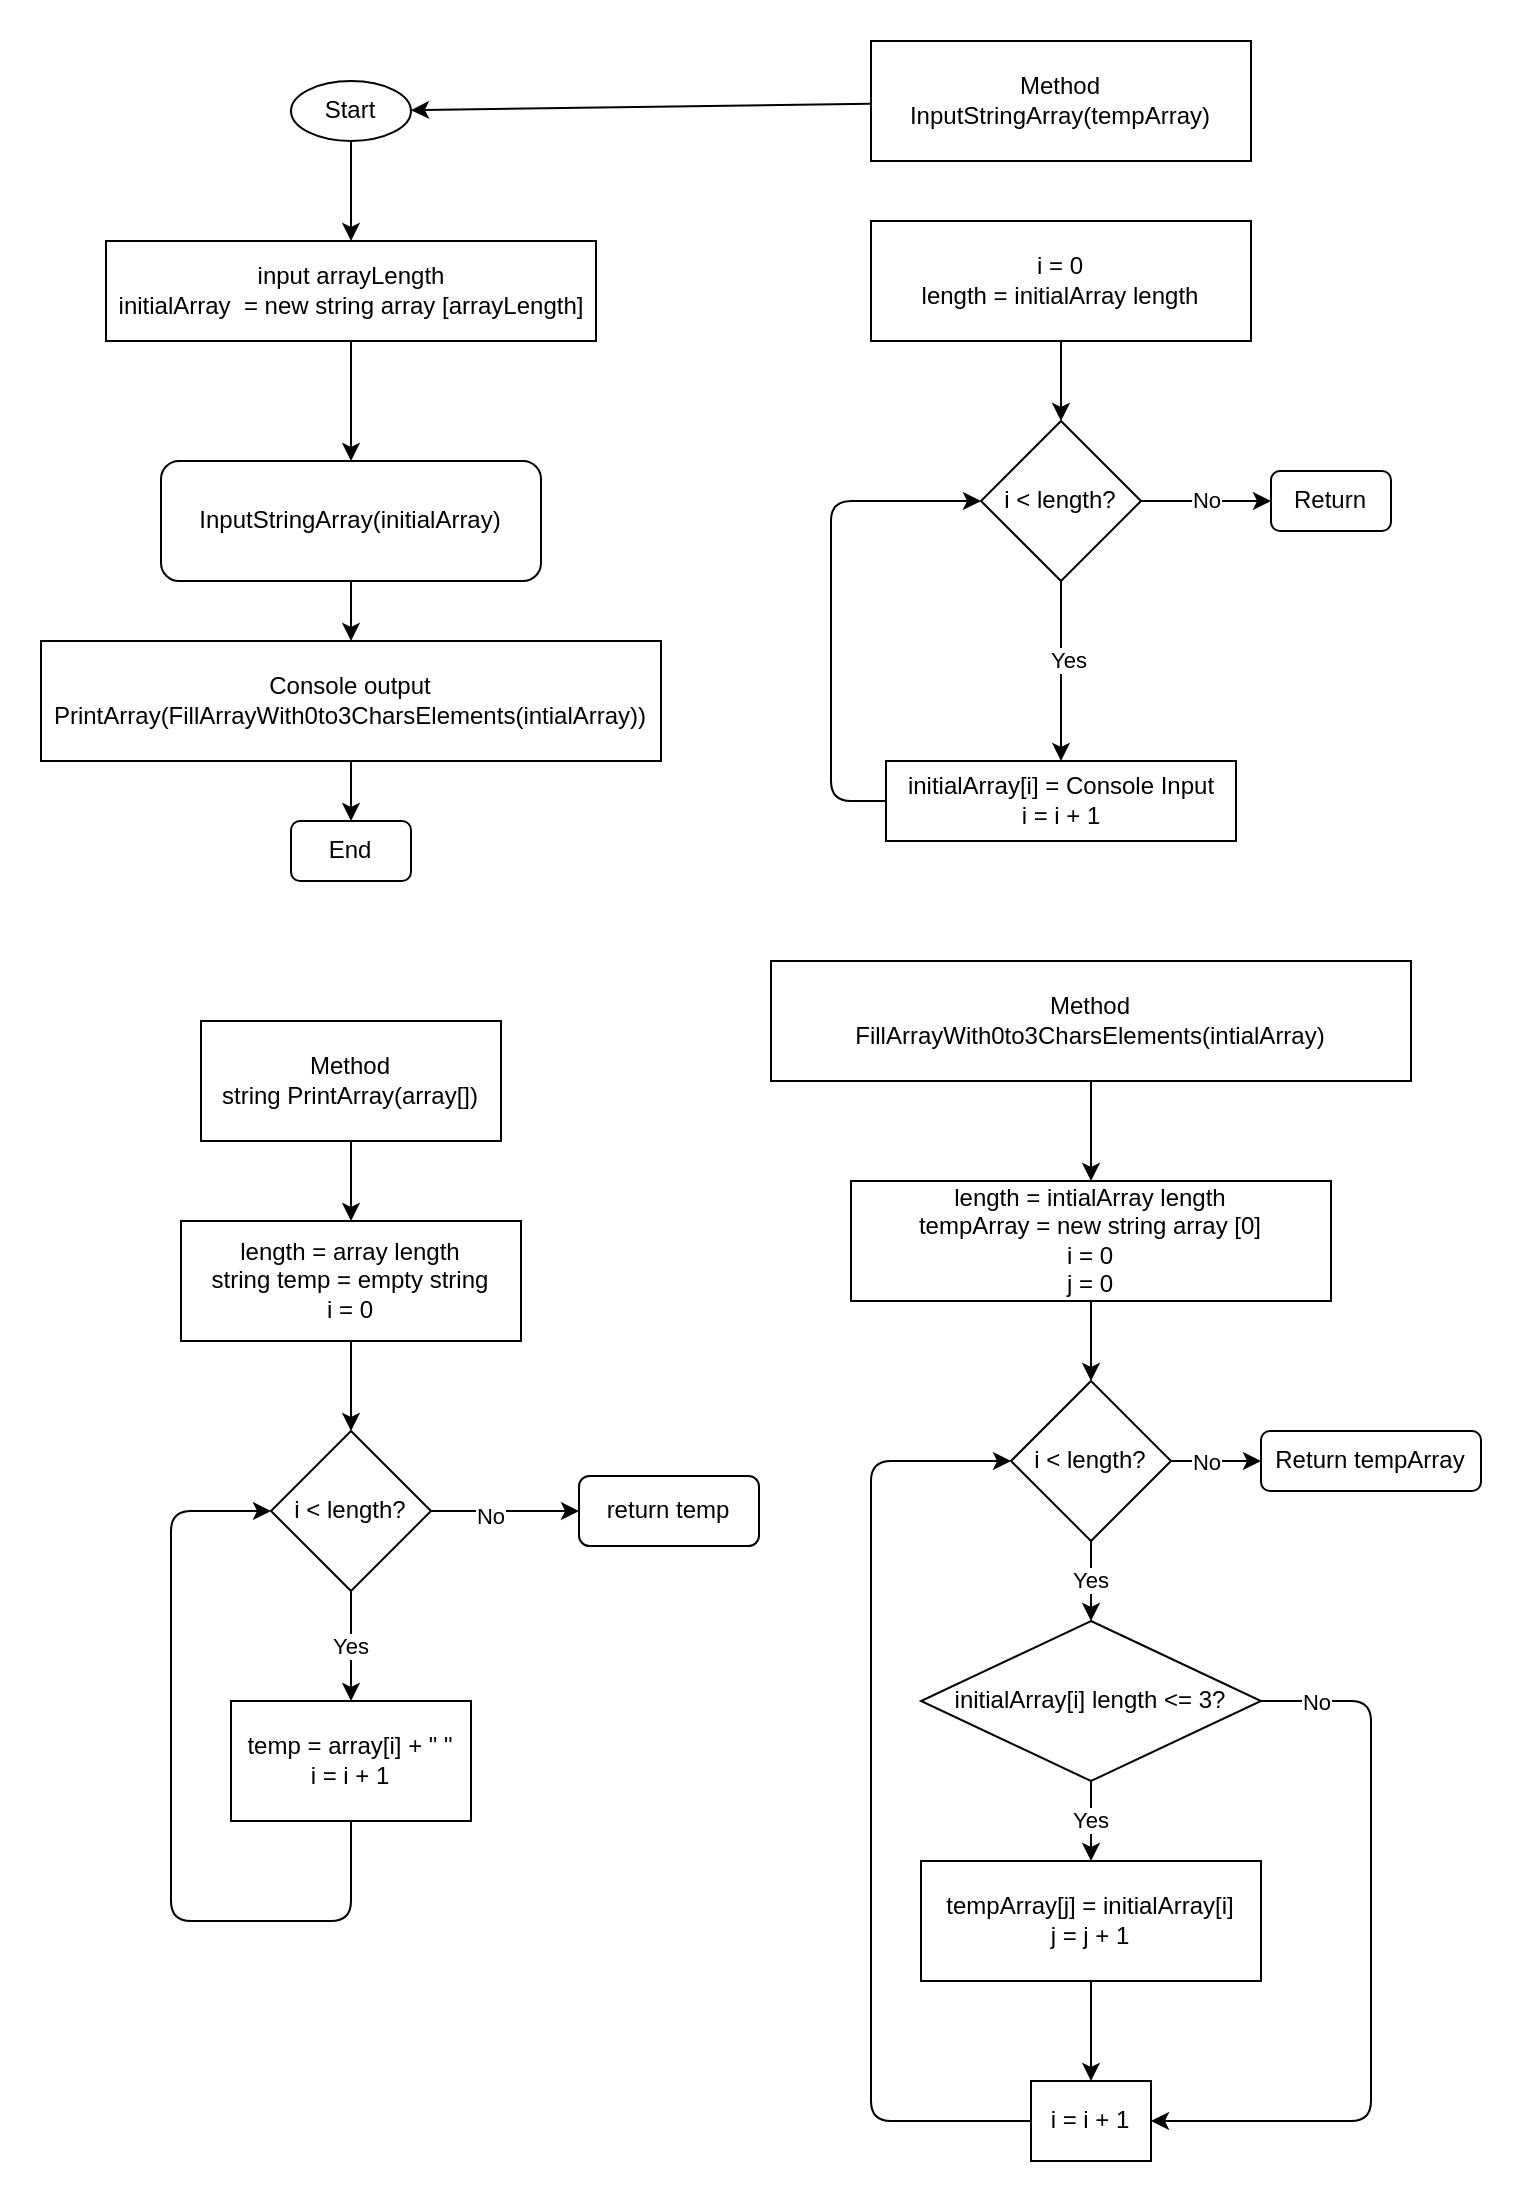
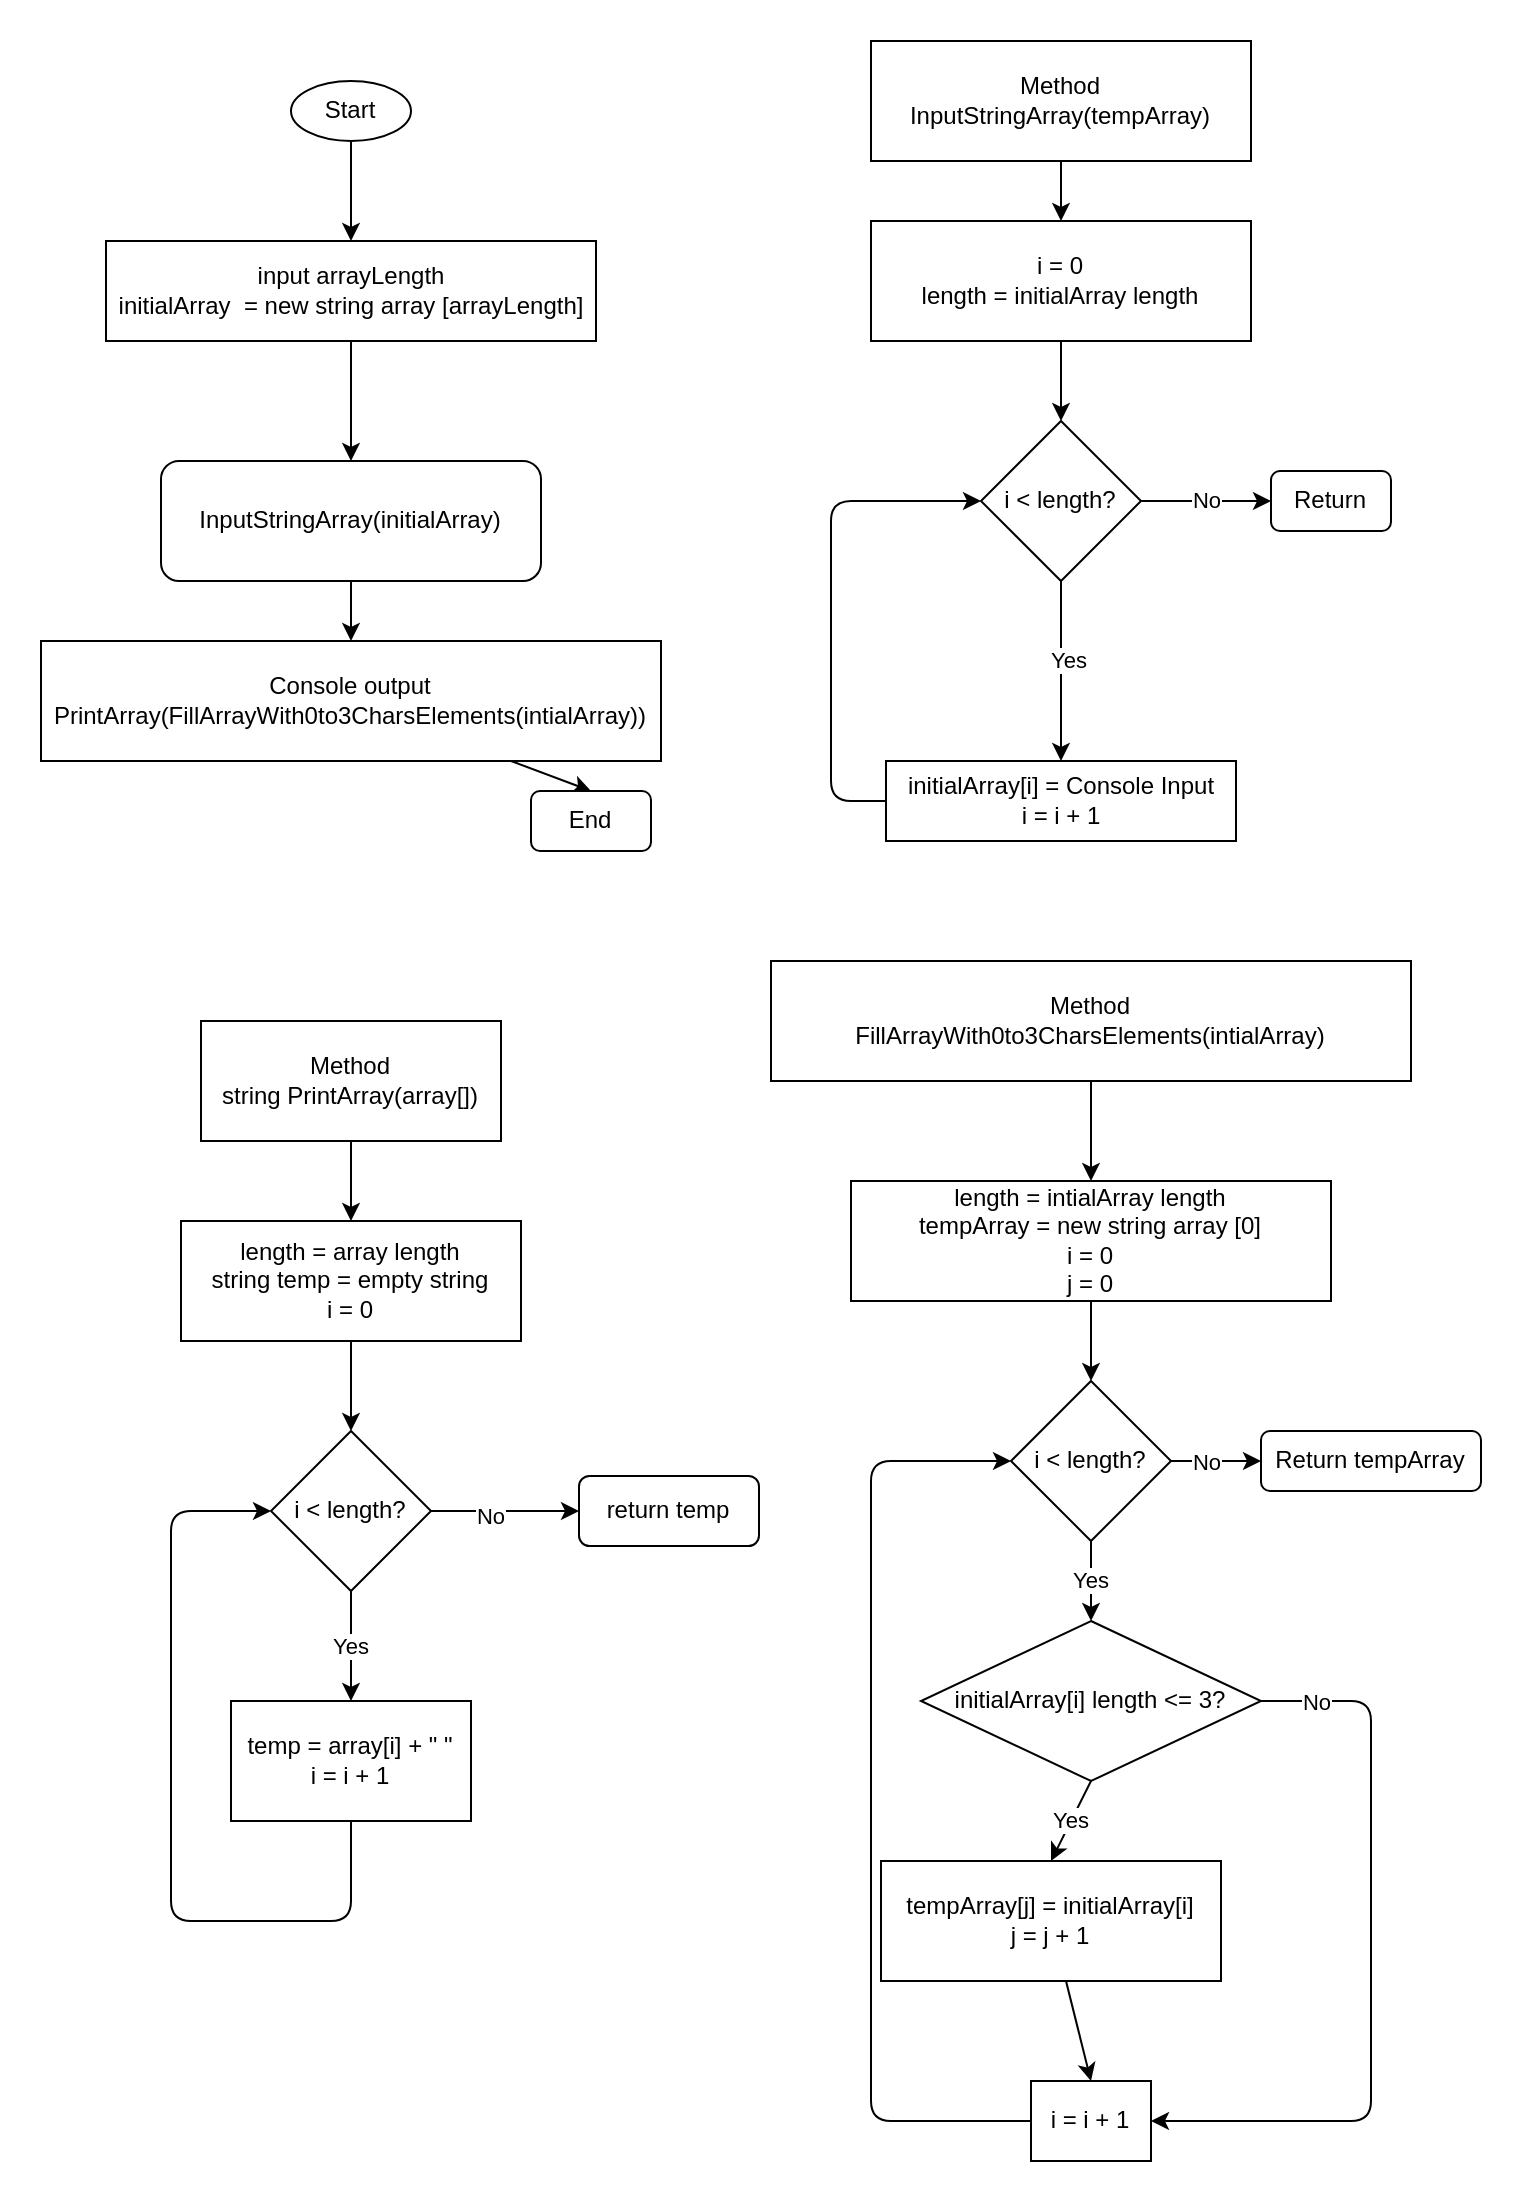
edge "Method InputStringArray(tempArray)" -> "Start": now "Method InputStringArray(tempArray)" -> "i = 0 length = initialArray length"
node "End": moved (351, 851) -> (591, 821)
node "tempArray[j] = initialArray[i] j = j + 1": moved (1091, 1921) -> (1051, 1921)
